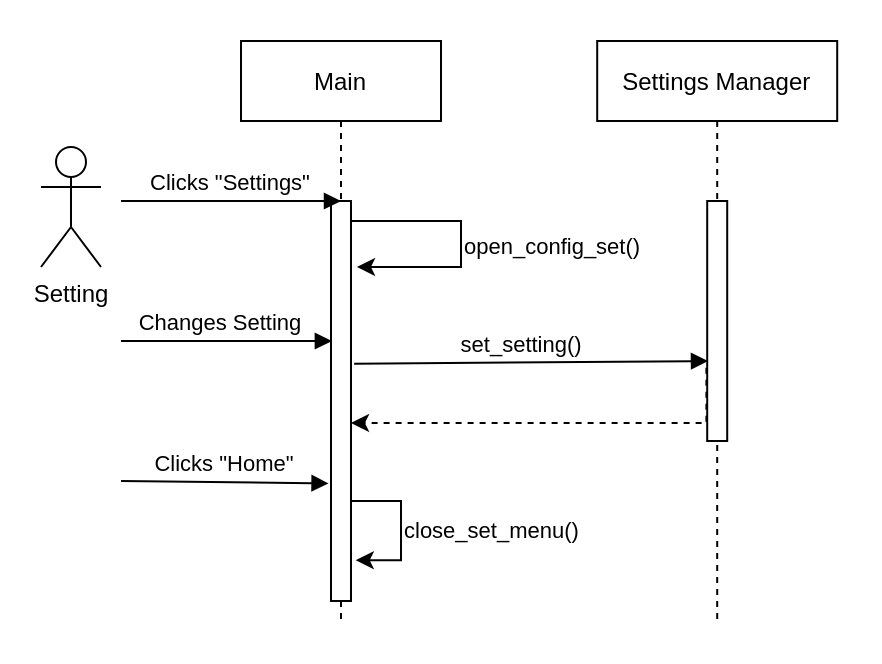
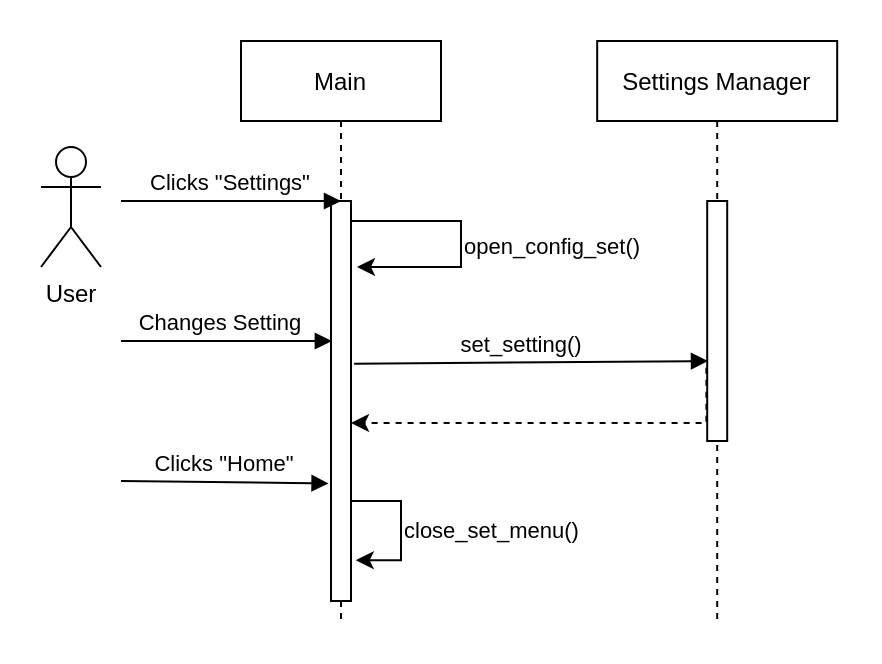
node "Setting": label "Setting" -> "User"
